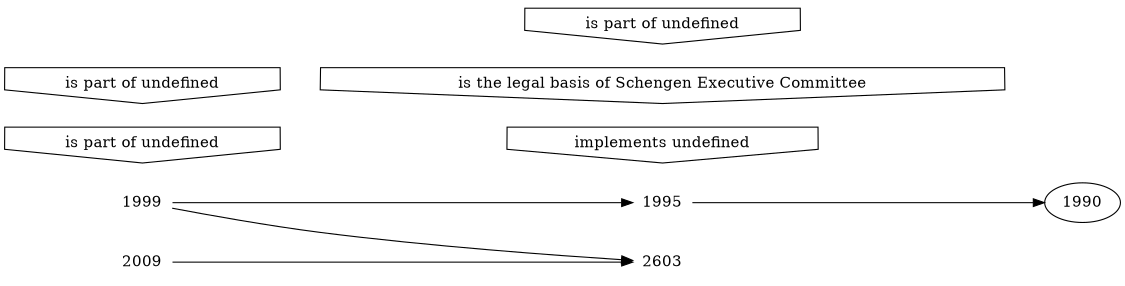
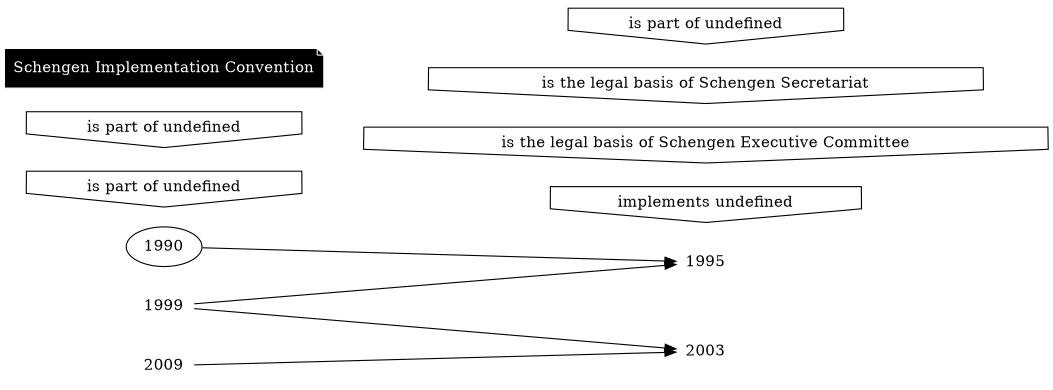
node "Schengen Implementation Convention": added
node "is the legal basis of Schengen Secretariat": added
edge "1995" -> "1990": reversed
node "2603": label "2603" -> "2003"
